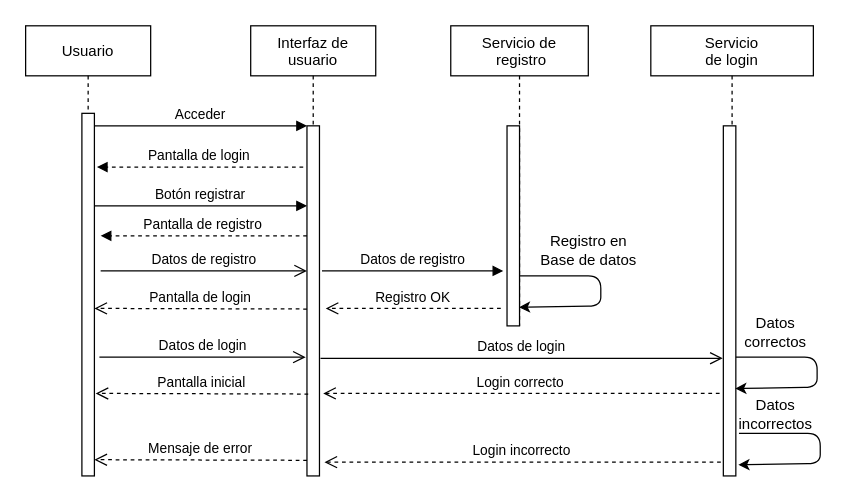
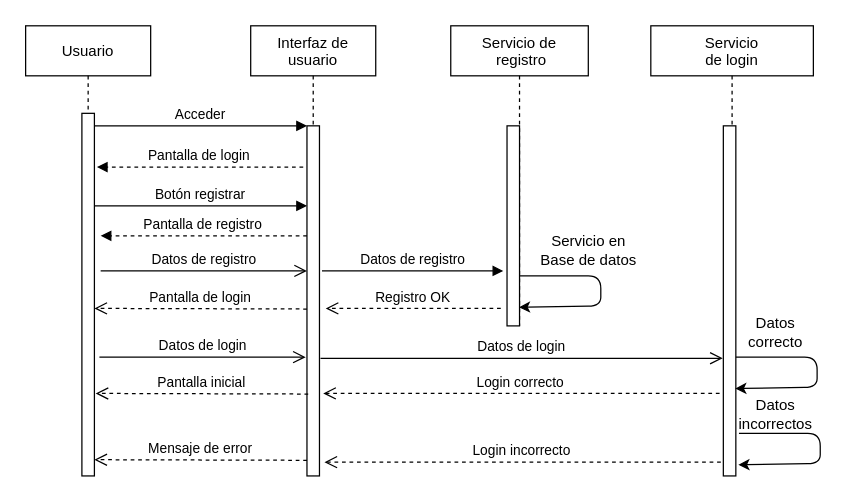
node "Registro en Base de datos": label "Registro en Base de datos" -> "Servicio en Base de datos"
node "Datos correctos": label "Datos correctos" -> "Datos correcto"
